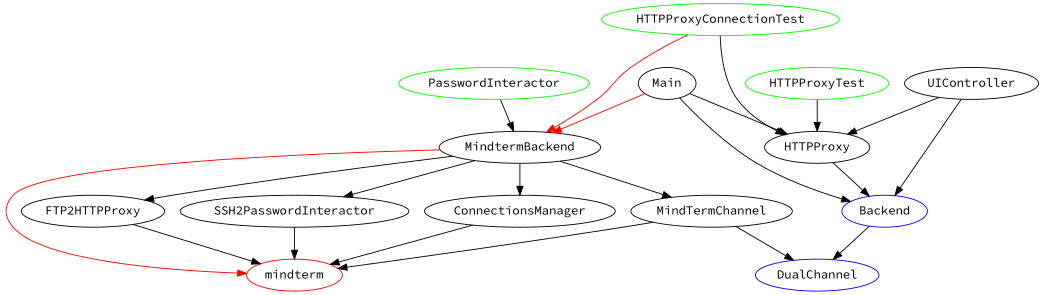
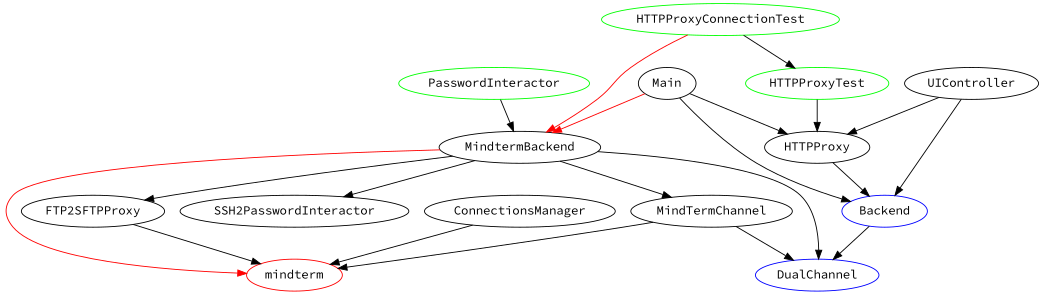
edge "HTTPProxyConnectionTest" -> "HTTPProxy": now "HTTPProxyConnectionTest" -> "HTTPProxyTest"
edge "MindtermBackend" -> "ConnectionsManager": now "MindtermBackend" -> "DualChannel"
node "FTP2HTTPProxy": label "FTP2HTTPProxy" -> "FTP2SFTPProxy"
edge "SSH2PasswordInteractor" -> "mindterm": removed
